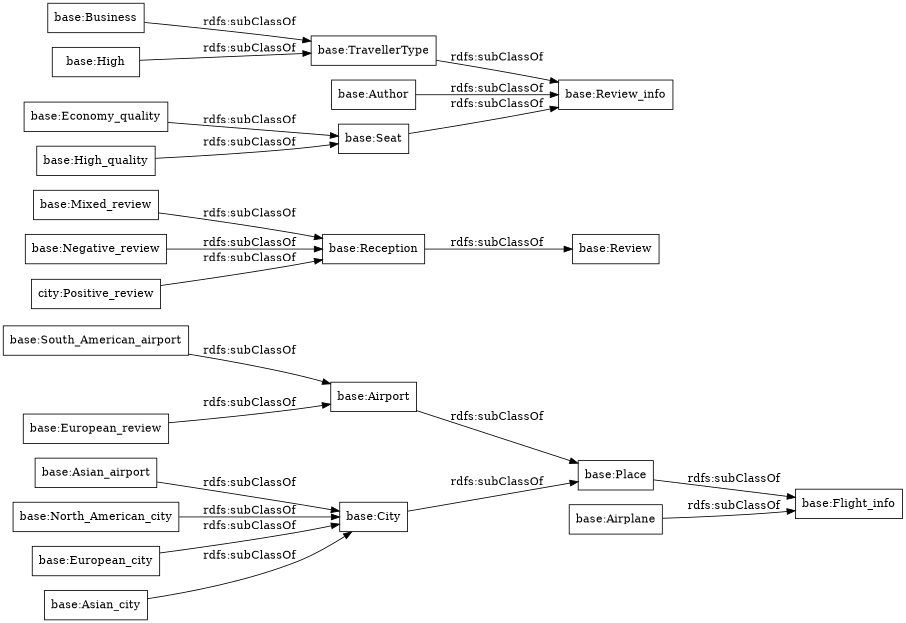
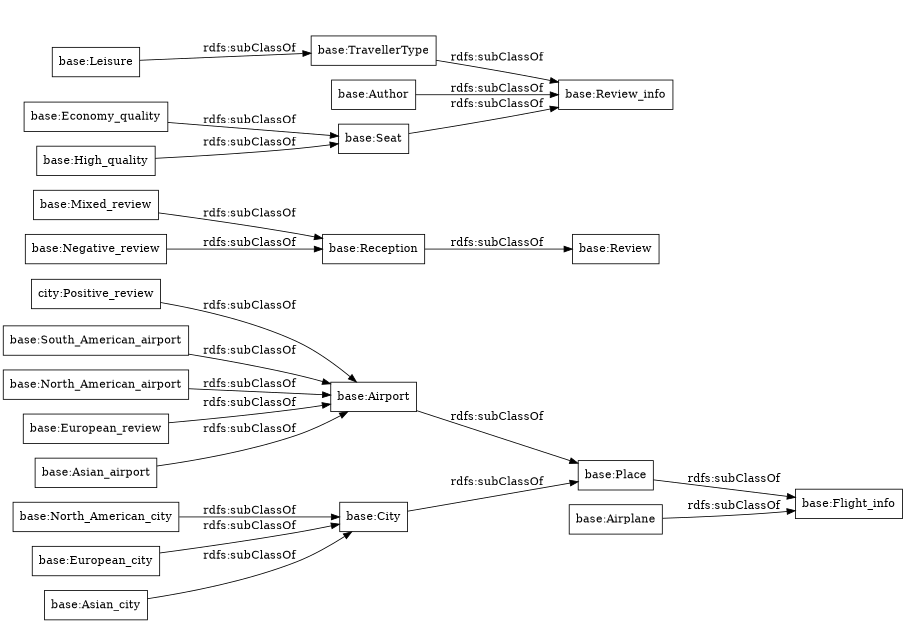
node "base:Business": removed
node "base:High": label "base:High" -> "base:Leisure"
edge "city:Positive_review" -> "base:Reception": now "city:Positive_review" -> "base:Airport"
node "base:North_American_airport": added
edge "base:Asian_airport" -> "base:City": now "base:Asian_airport" -> "base:Airport"
